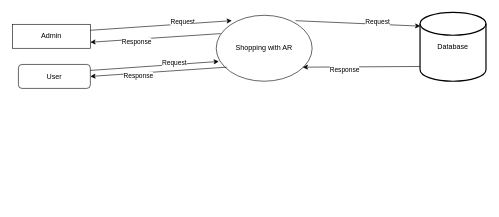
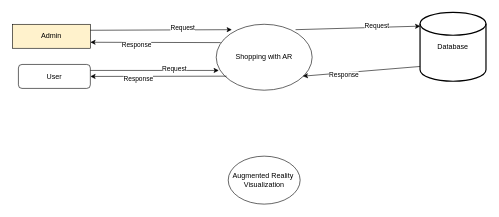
node "Admin": fillcolor #ffffff -> #fff2cc
node "Shopping with AR": moved (264, 48) -> (264, 57)
node "Augmented Reality Visualization": added
